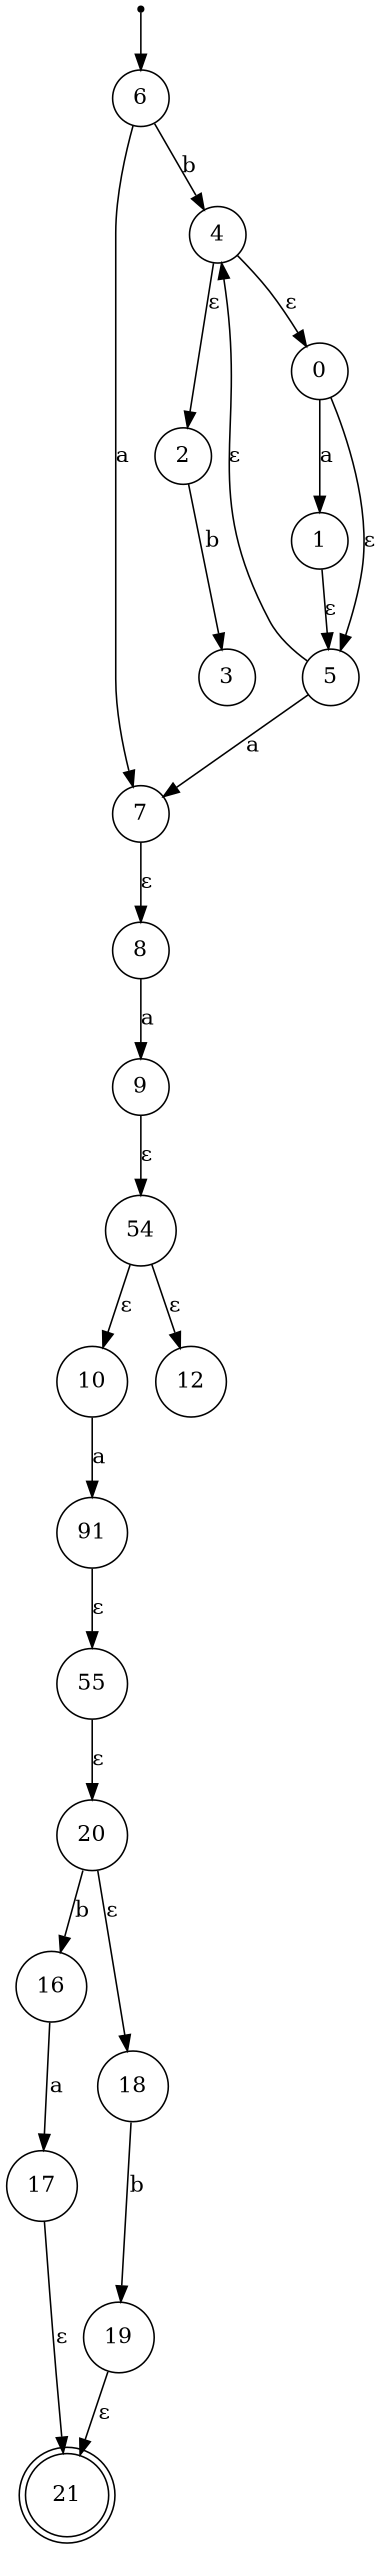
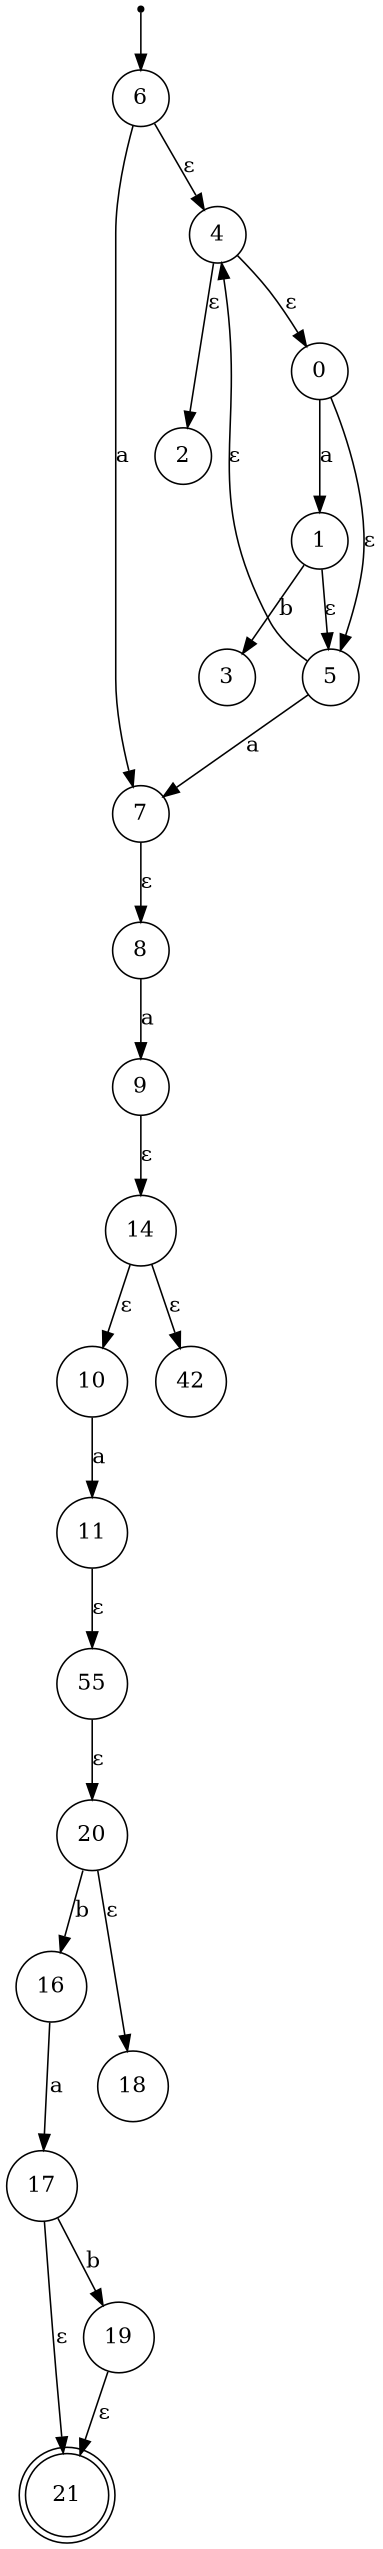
edge "6" -> "4": label "b" -> "ε"
edge "2" -> "3": now "1" -> "3"
node "54": label "54" -> "14"
node "12": label "12" -> "42"
node "91": label "91" -> "11"
edge "18" -> "19": now "17" -> "19"
